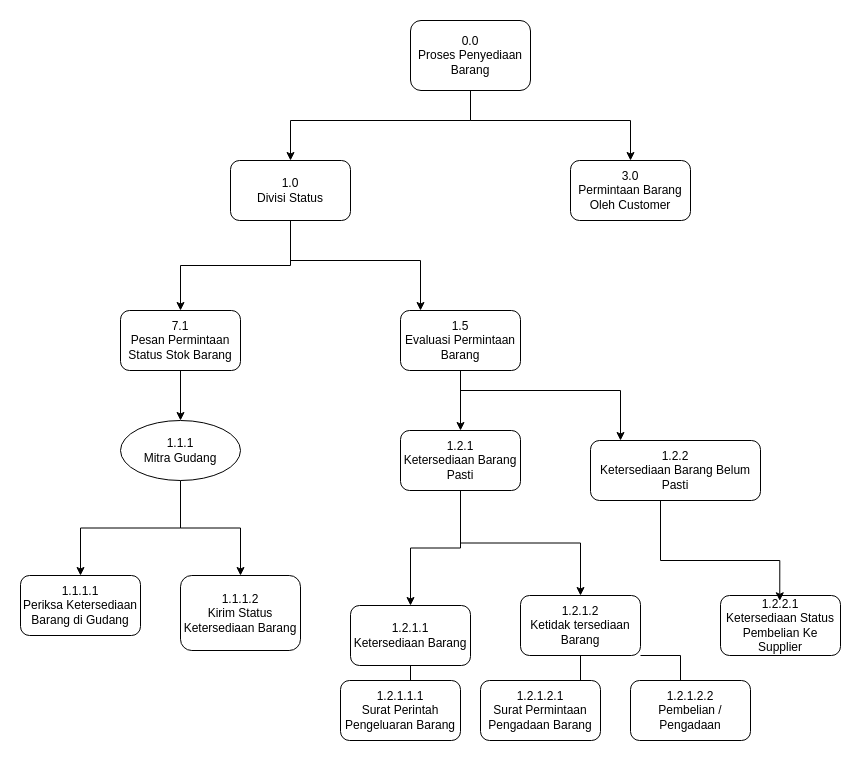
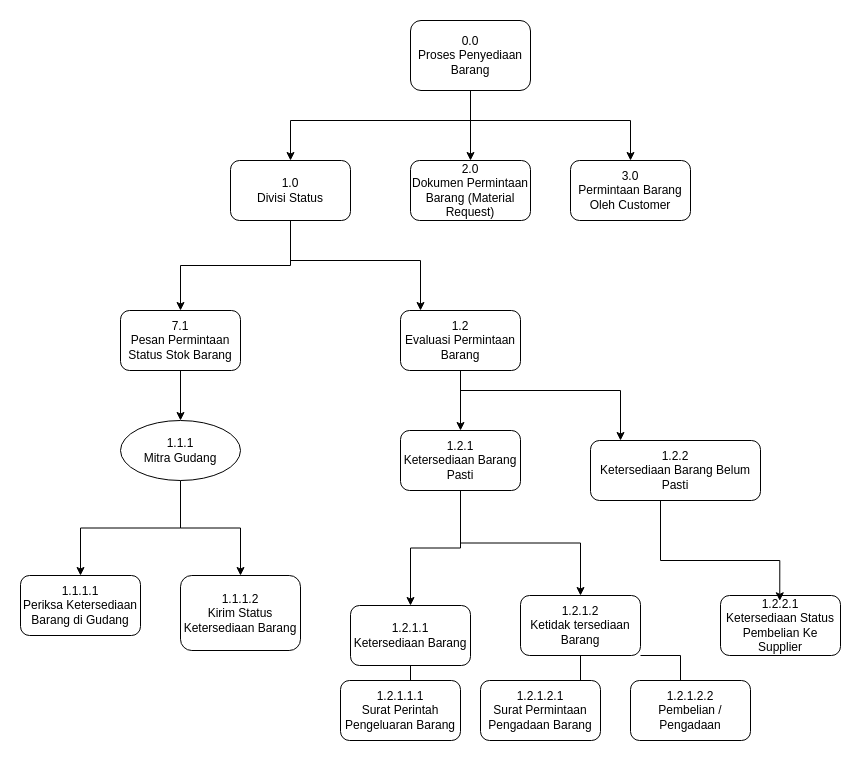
edge "0.0 Proses Penyediaan Barang" -> "2.0 Dokumen Permintaan Barang (Material Request)": added
node "2.0 Dokumen Permintaan Barang (Material Request)": added
node "1.5 Evaluasi Permintaan Barang": label "1.5 Evaluasi Permintaan Barang" -> "1.2 Evaluasi Permintaan Barang"
